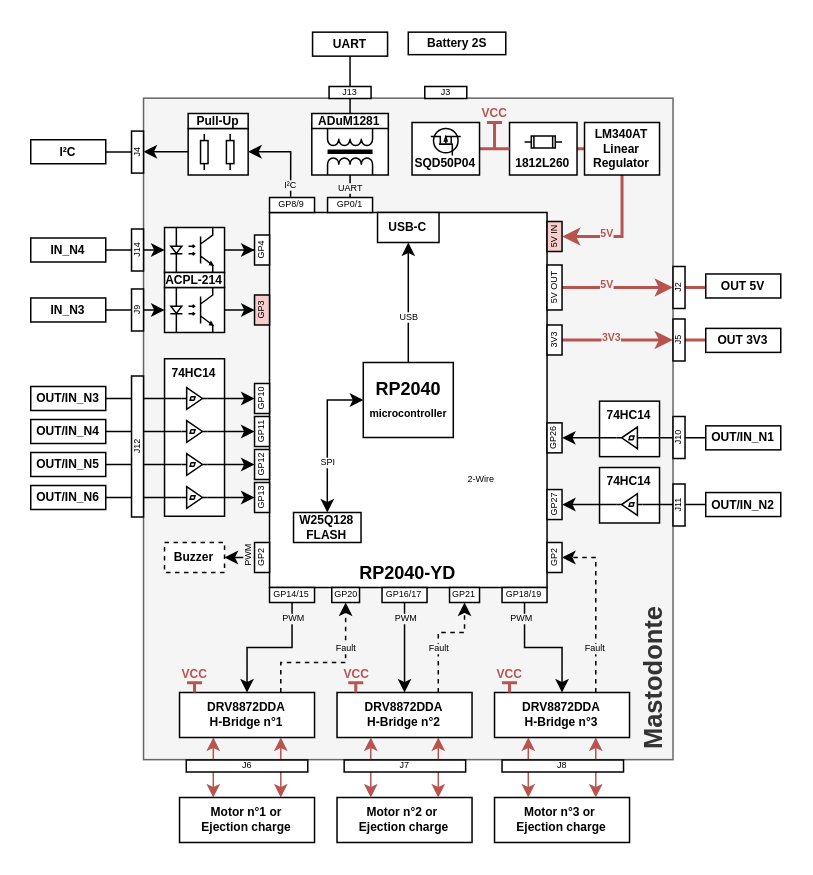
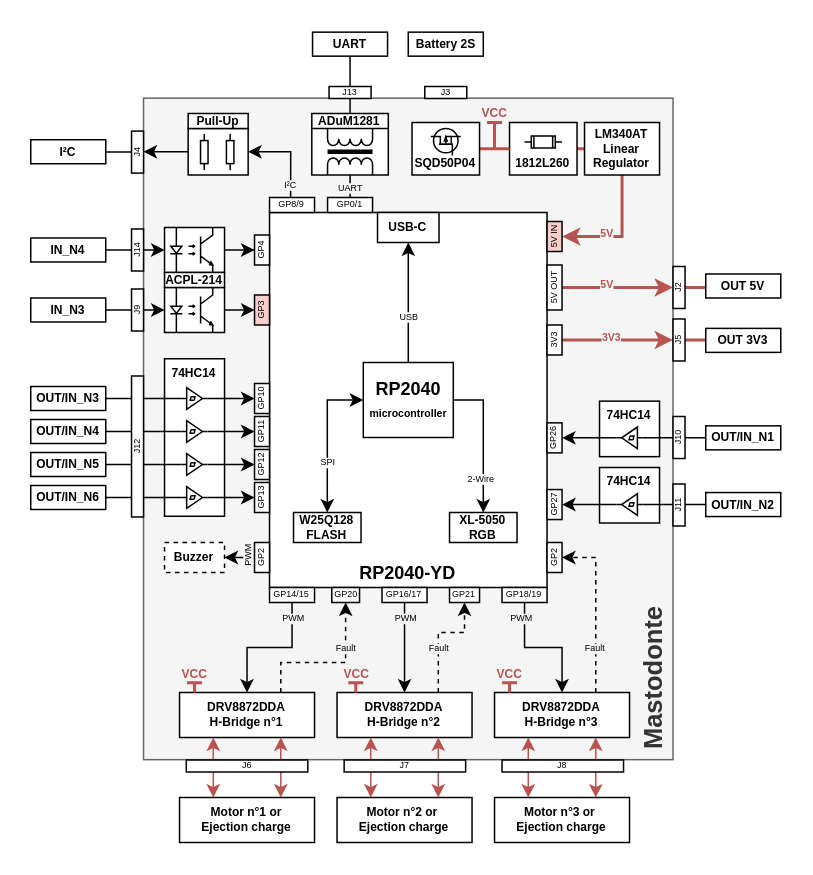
node "Battery 2S": size 98x23 -> 75x24
edge "RP2040 microcontroller" -> "XL-5050 RGB": added
node "XL-5050 RGB": added
